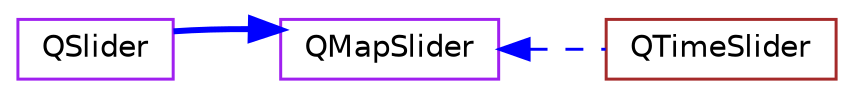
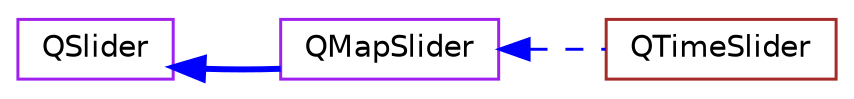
edge "QSlider" -> "QMapSlider": reversed
